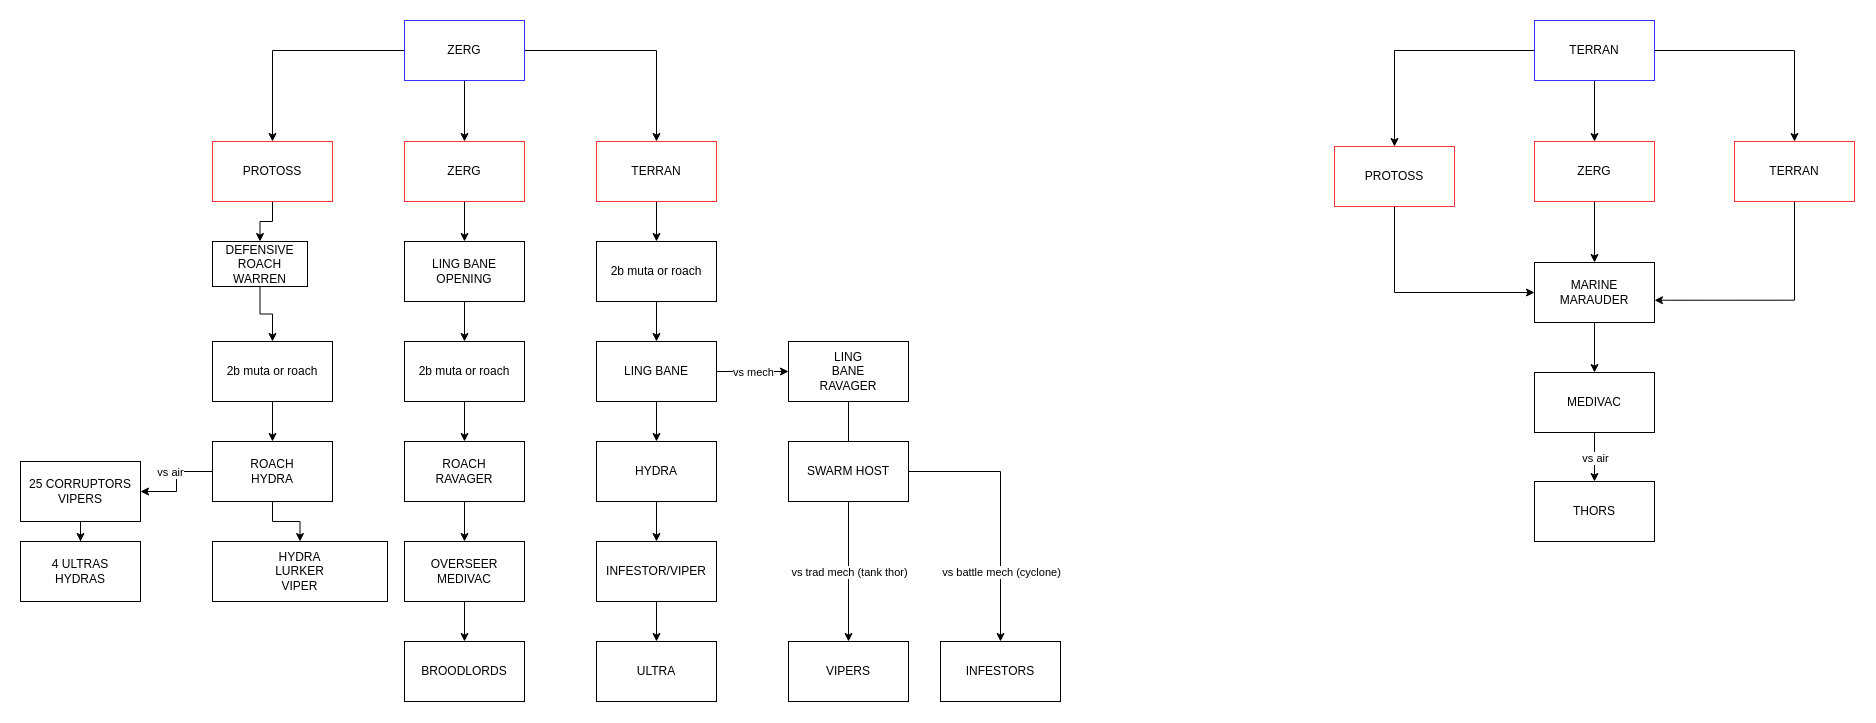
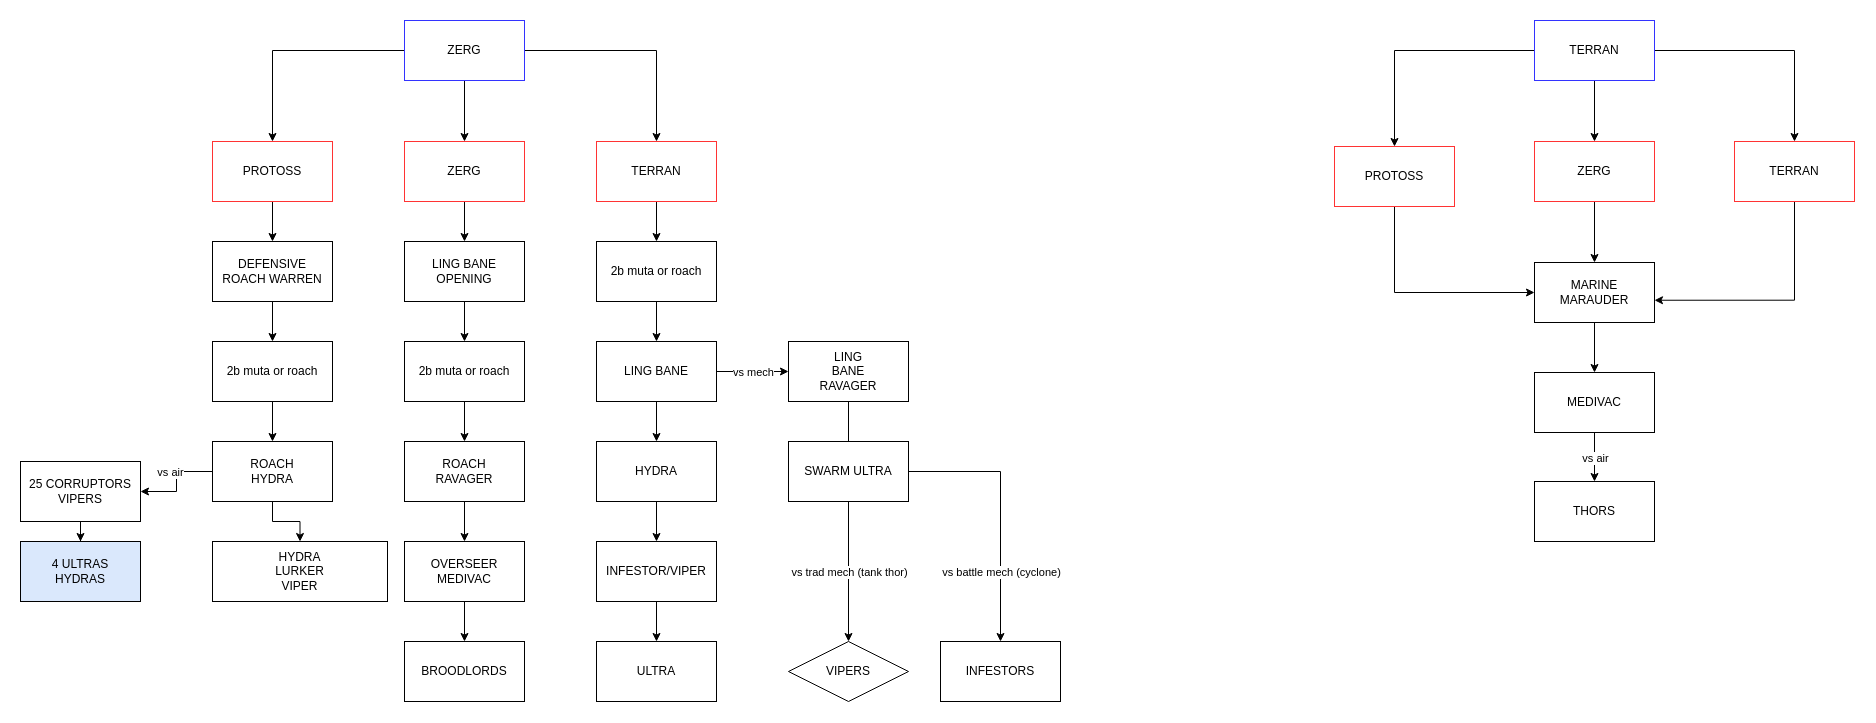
node "DEFENSIVE ROACH WARREN": size 95x45 -> 120x60
node "SWARM HOST": label "SWARM HOST" -> "SWARM ULTRA"
node "4 ULTRAS HYDRAS": fillcolor #ffffff -> #dae8fc
node "VIPERS": shape rectangle -> diamond
